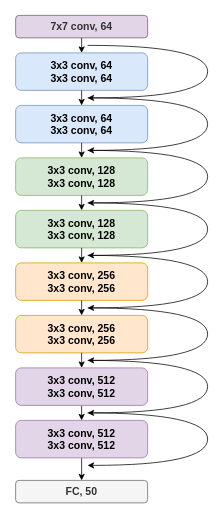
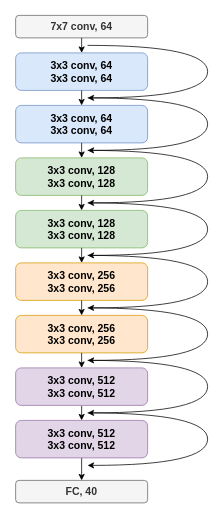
node "7x7 conv, 64": fillcolor #e1d5e7 -> #f5f5f5
node "FC, 50": label "FC, 50" -> "FC, 40"
